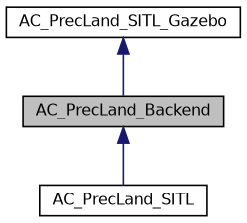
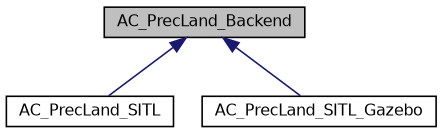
edge "AC_PrecLand_Backend" -> "AC_PrecLand_SITL_Gazebo": reversed
